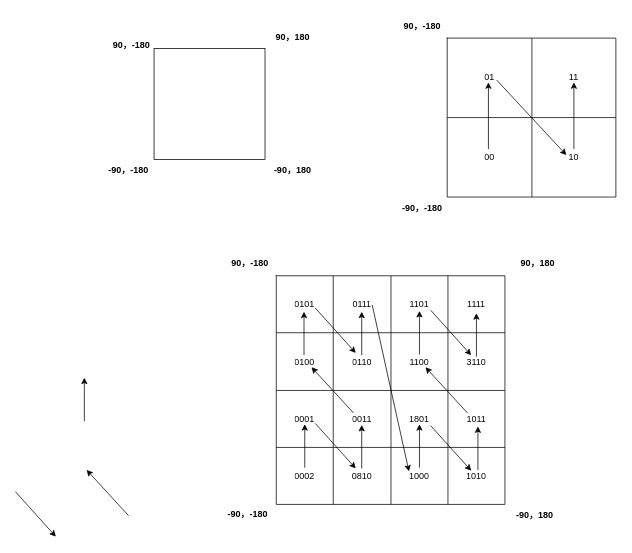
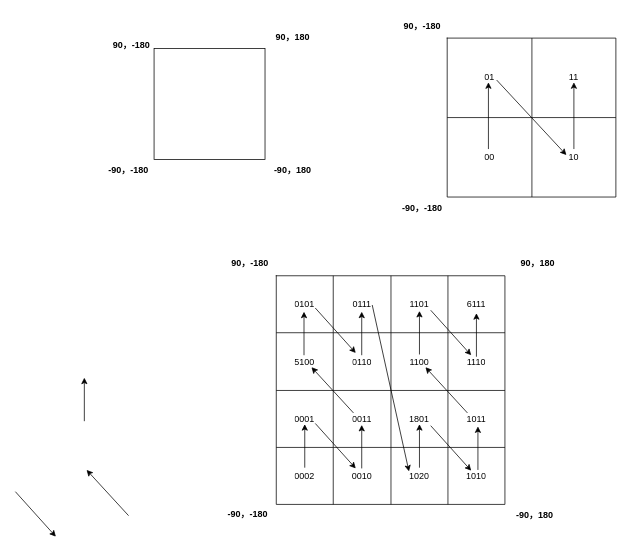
node "1111": label "1111" -> "6111"
node "0100": label "0100" -> "5100"
node "3110": label "3110" -> "1110"
node "0810": label "0810" -> "0010"
node "1000": label "1000" -> "1020"
